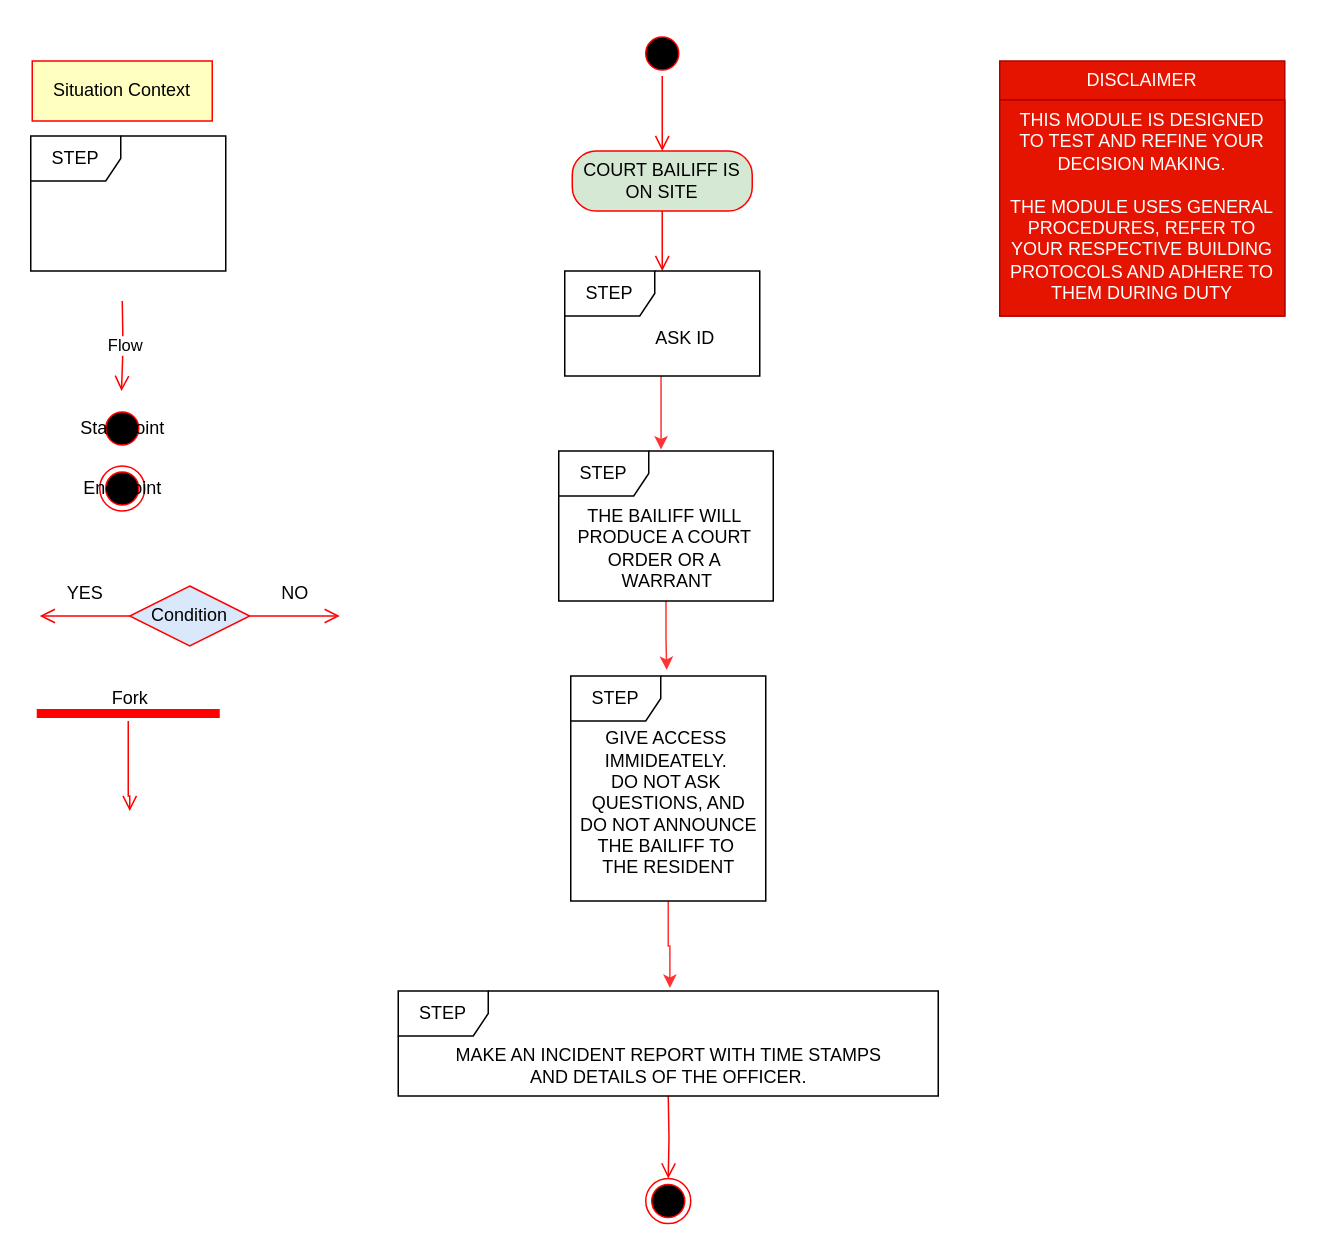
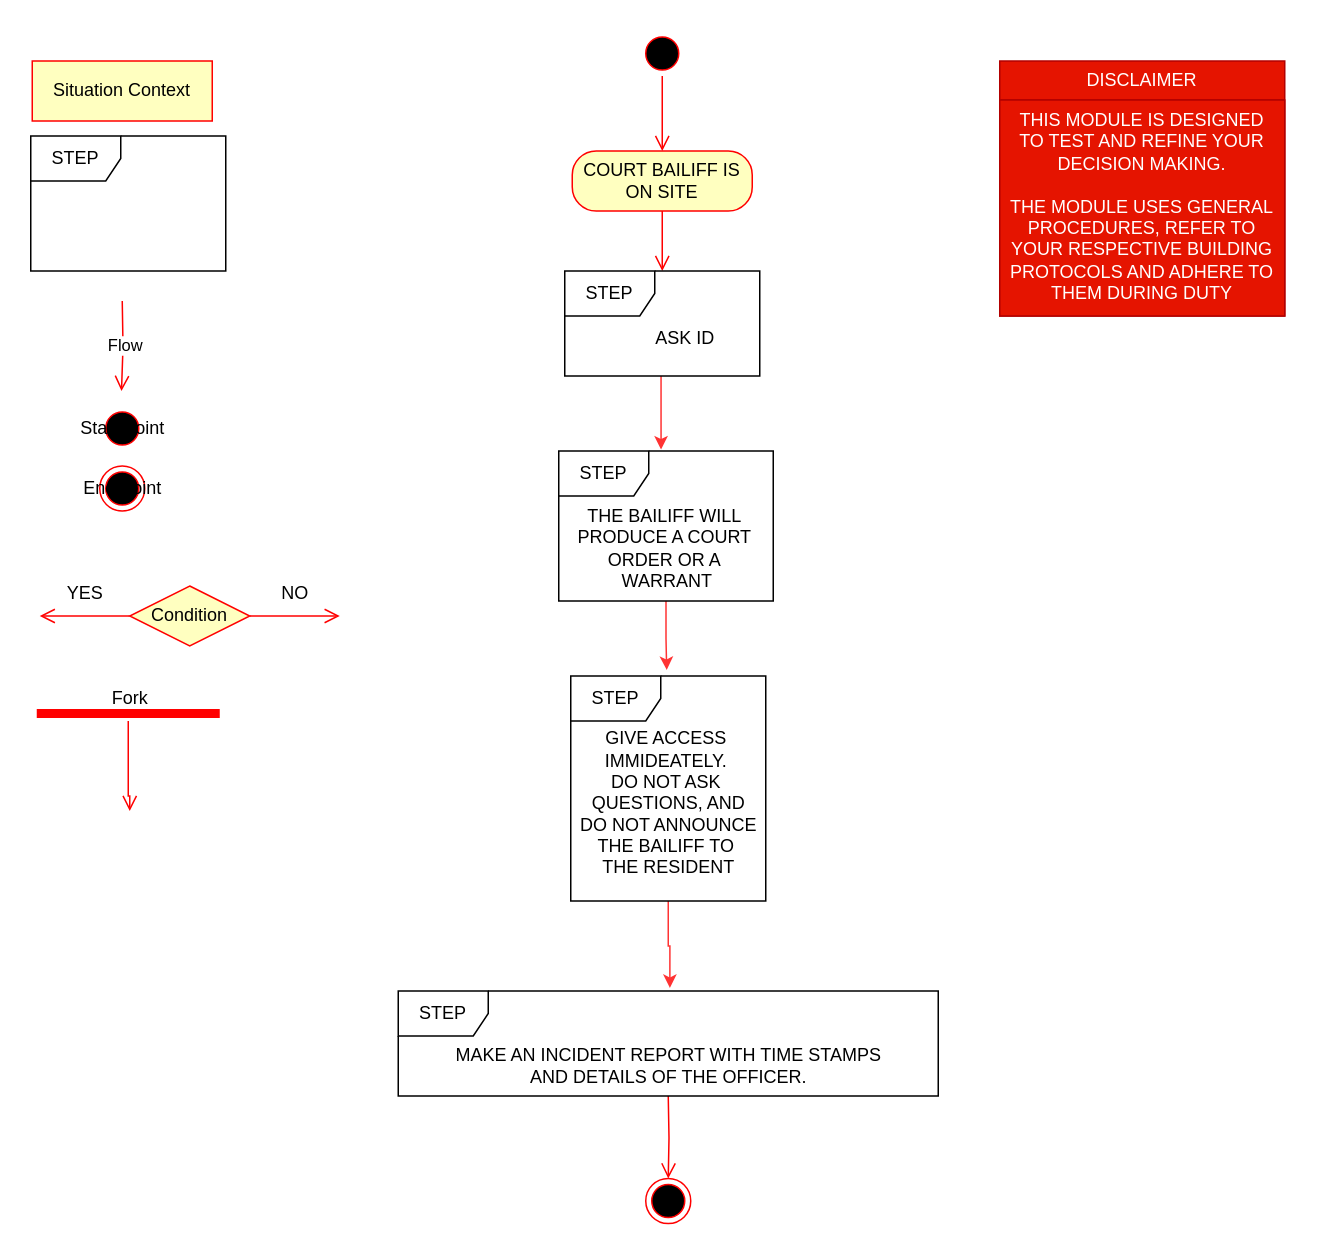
node "COURT BAILIFF IS ON SITE": fillcolor #d5e8d4 -> #ffffc0
node "Condition": fillcolor #dae8fc -> #ffffc0
